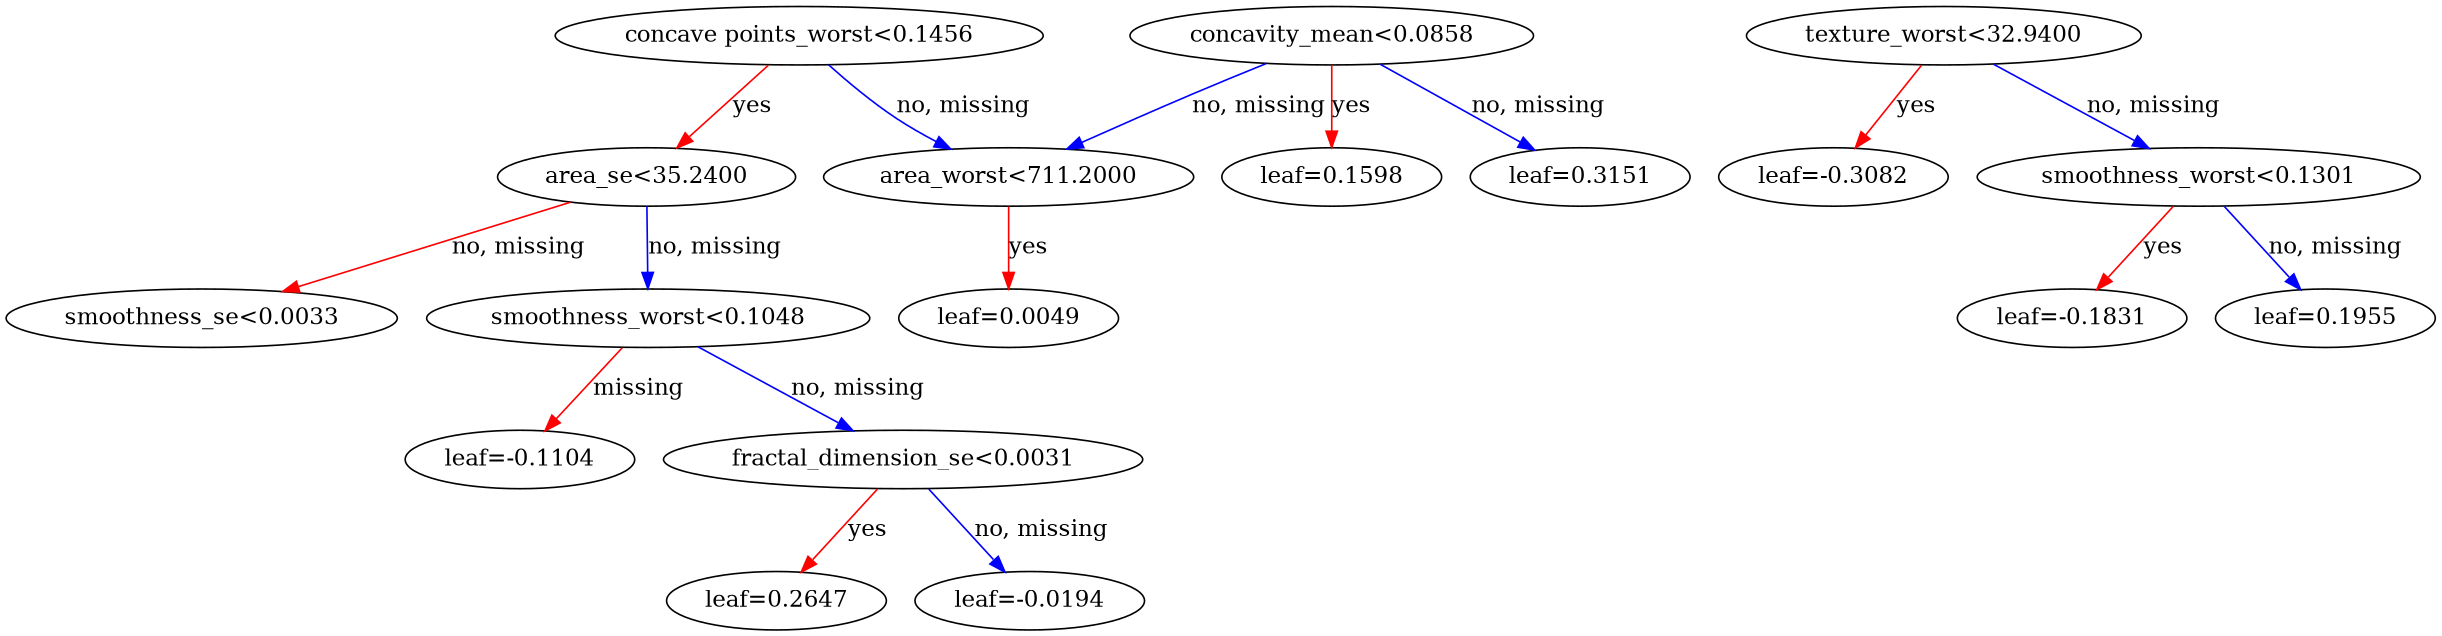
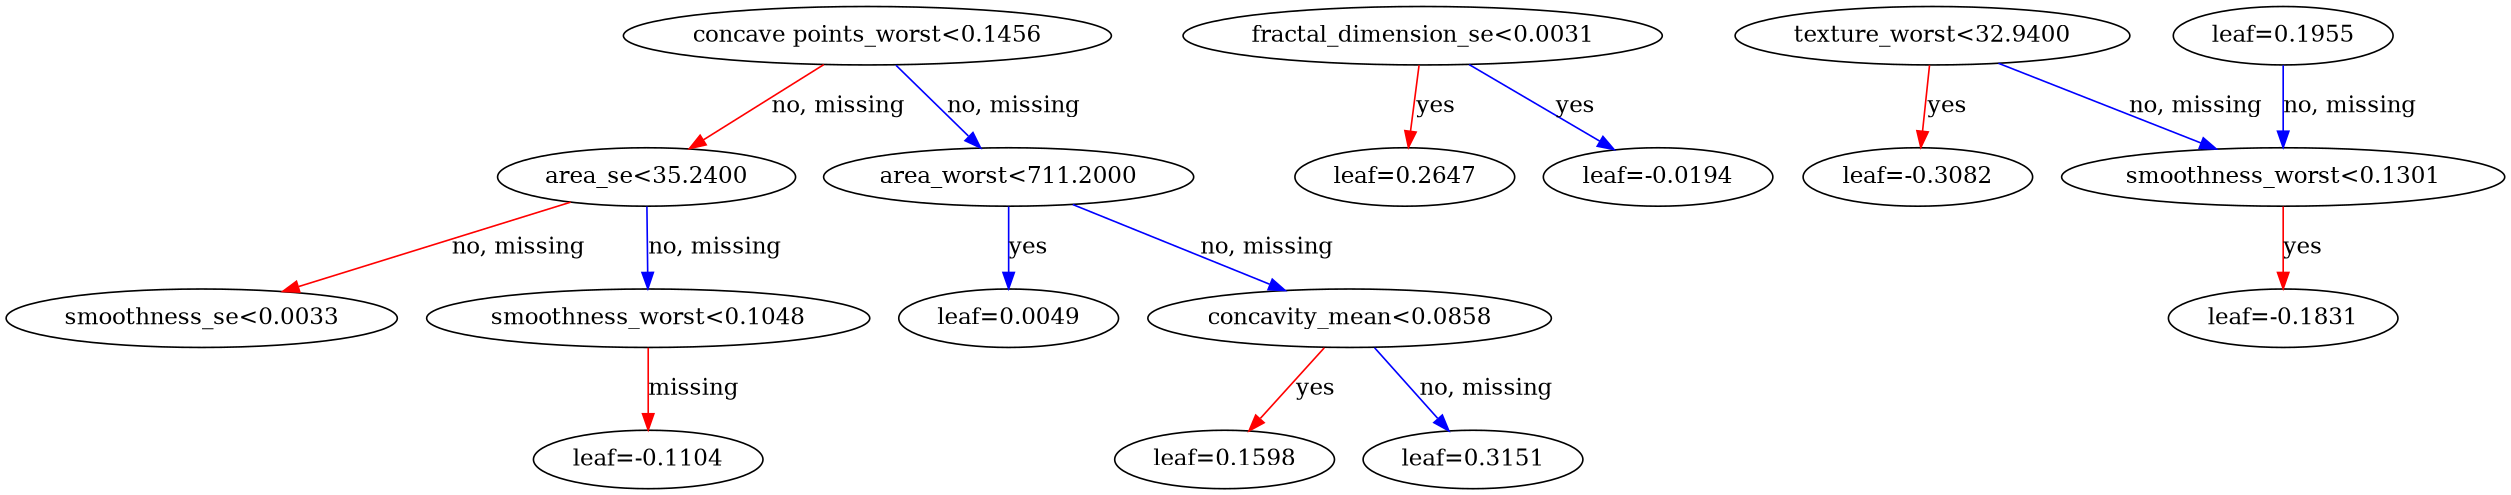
edge "concavity_mean<0.0858" -> "area_worst<711.2000": reversed
edge "concave points_worst<0.1456" -> "area_se<35.2400": label "yes" -> "no, missing"
edge "area_worst<711.2000" -> "leaf=0.0049": color #ff0000 -> #0000ff
edge "smoothness_worst<0.1301" -> "leaf=0.1955": reversed
edge "smoothness_worst<0.1048" -> "fractal_dimension_se<0.0031": removed, label "no, missing"
edge "fractal_dimension_se<0.0031" -> "leaf=-0.0194": label "no, missing" -> "yes"
